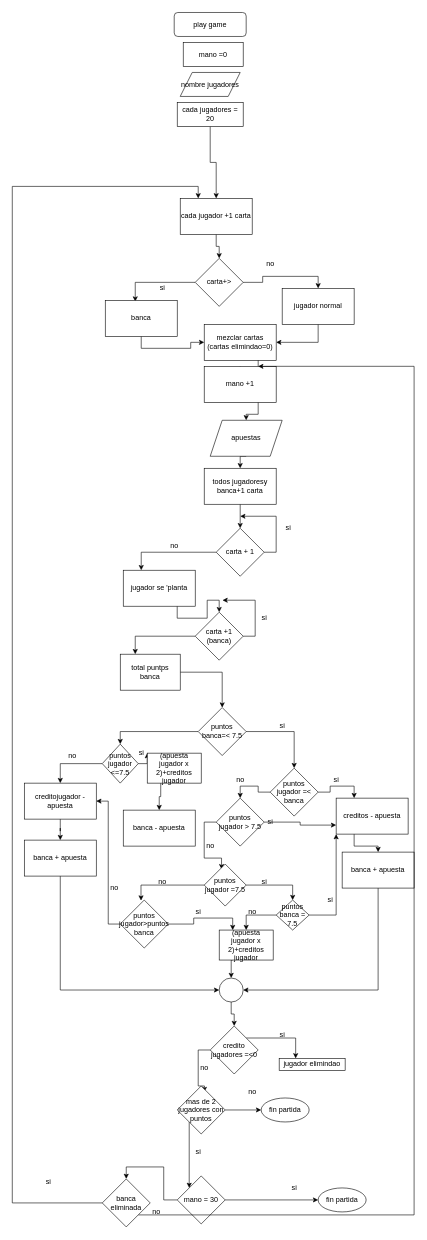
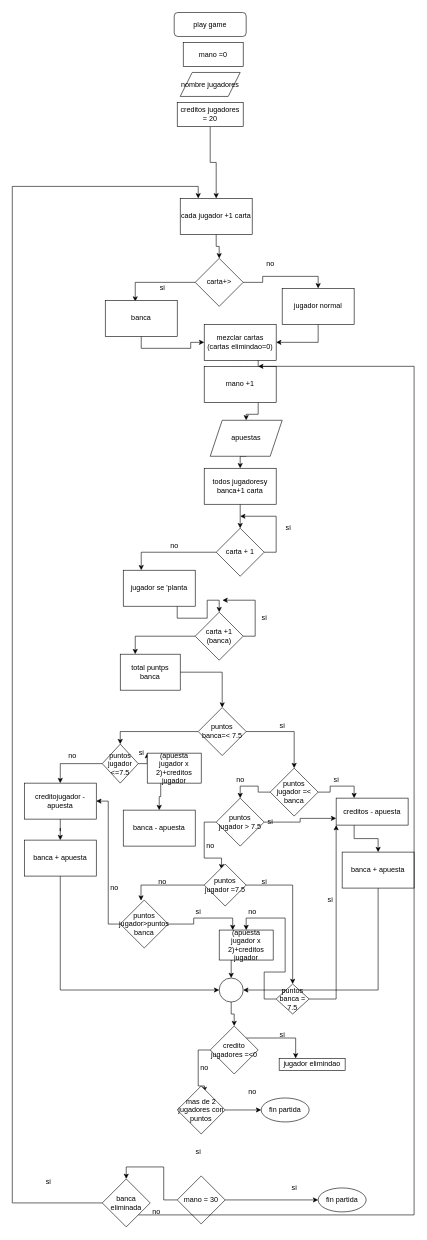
node "cada jugadores = 20": label "cada jugadores = 20" -> "creditos jugadores = 20"
node "creditos - apuesta": size 72x36 -> 72x27
node "puntos banca = 7.5": moved (293, 915) -> (293, 999)
edge "mas de 2 jugadores con puntos" -> "mano = 30": removed
